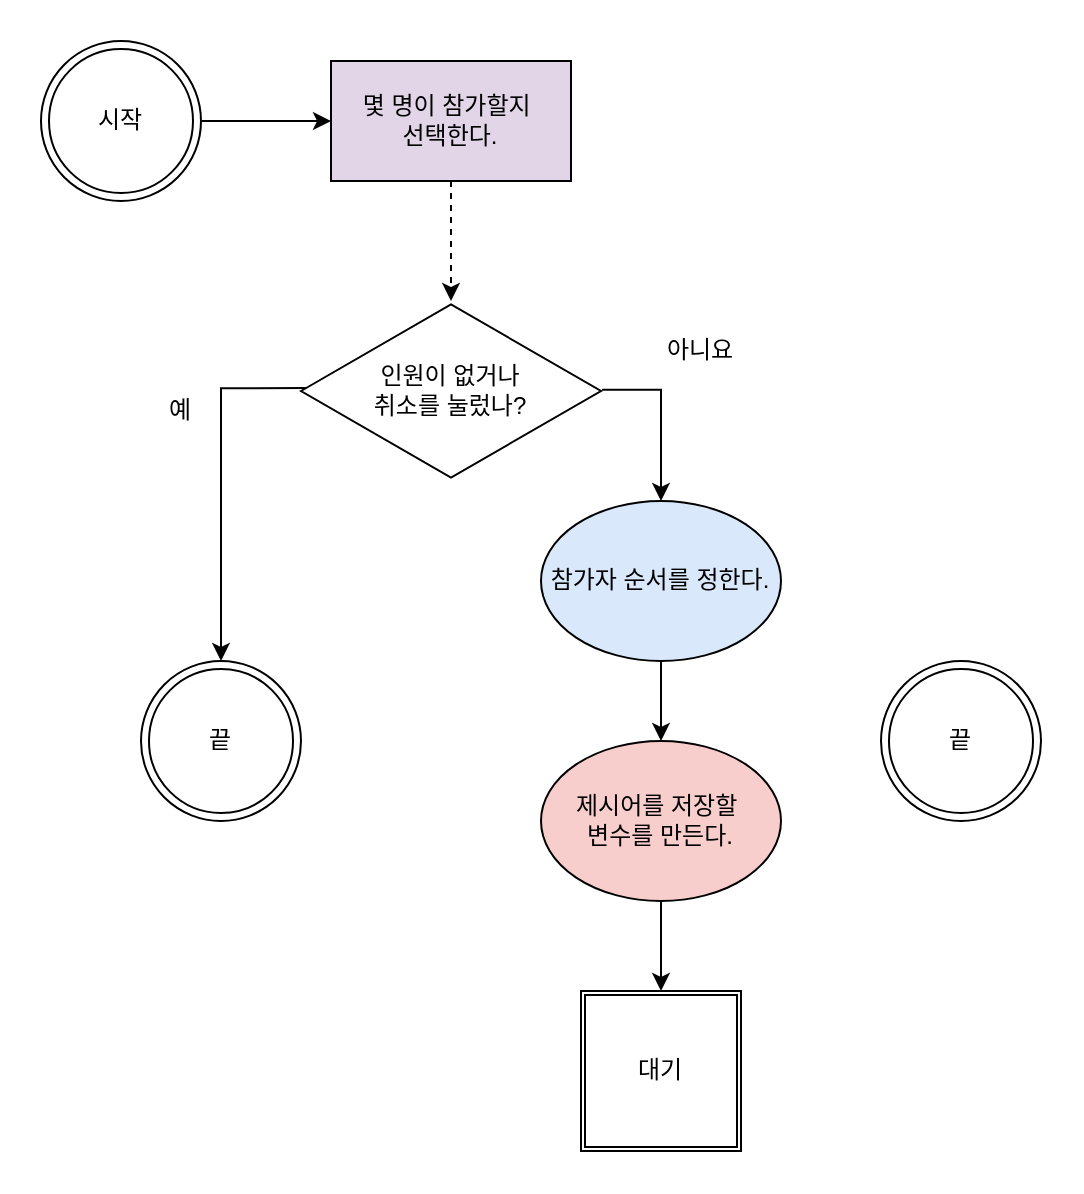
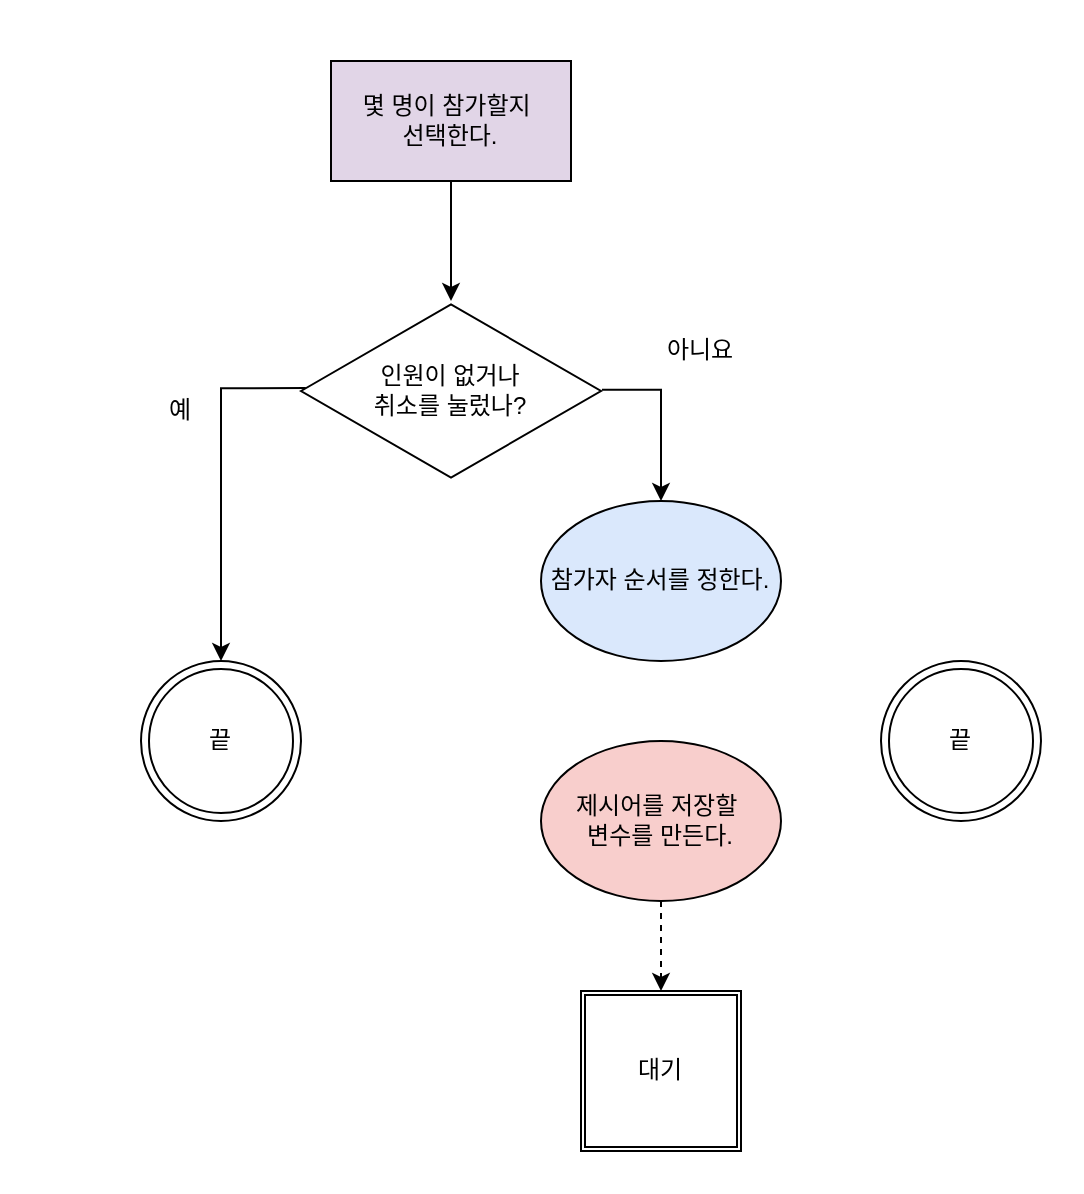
node "시작": removed
edge "시작" -> "몇 명이 참가할지 선택한다.": removed
edge "몇 명이 참가할지 선택한다." -> "인원이 없거나 취소를 눌렀나?": style dashed -> solid
edge "참가자 순서를 정한다." -> "제시어를 저장할 변수를 만든다.": removed
edge "제시어를 저장할 변수를 만든다." -> "대기": style solid -> dashed
